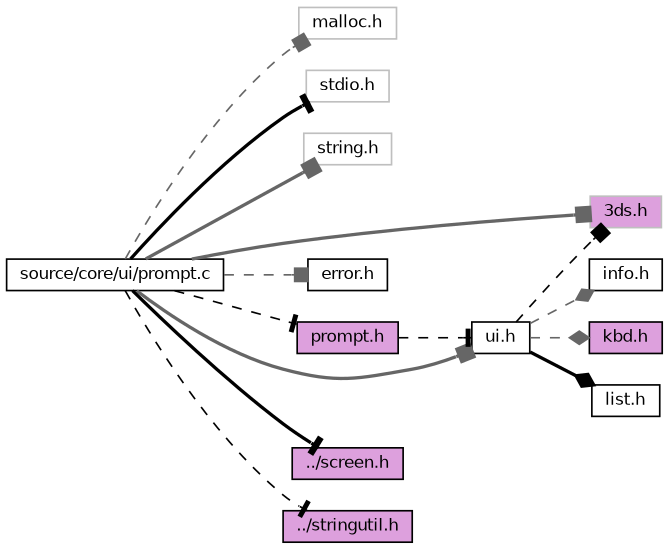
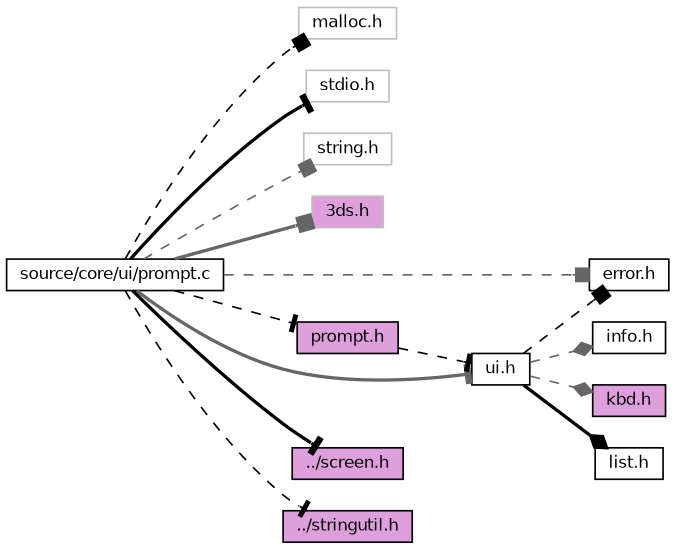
edge "source/core/ui/prompt.c" -> "malloc.h": color gray40 -> black
edge "source/core/ui/prompt.c" -> "string.h": style bold -> dashed
edge "ui.h" -> "3ds.h": now "ui.h" -> "error.h"
edge "source/core/ui/prompt.c" -> "ui.h": arrowhead box -> tee
